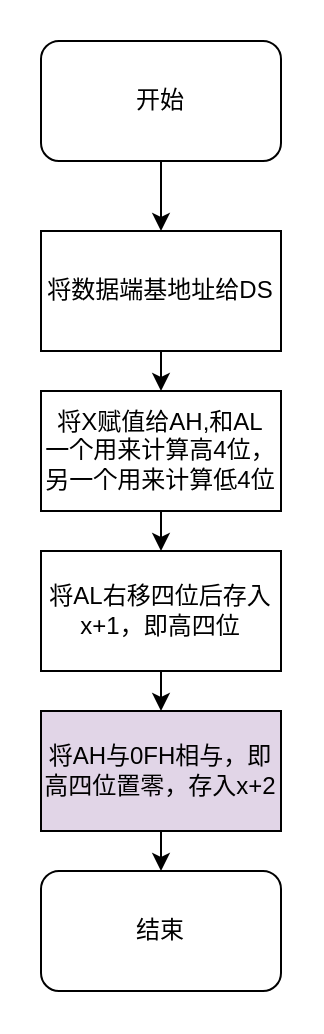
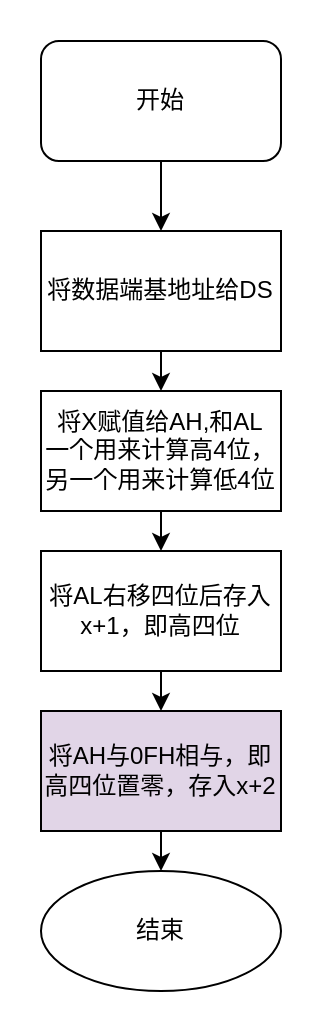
node "结束": shape rounded rectangle -> ellipse
